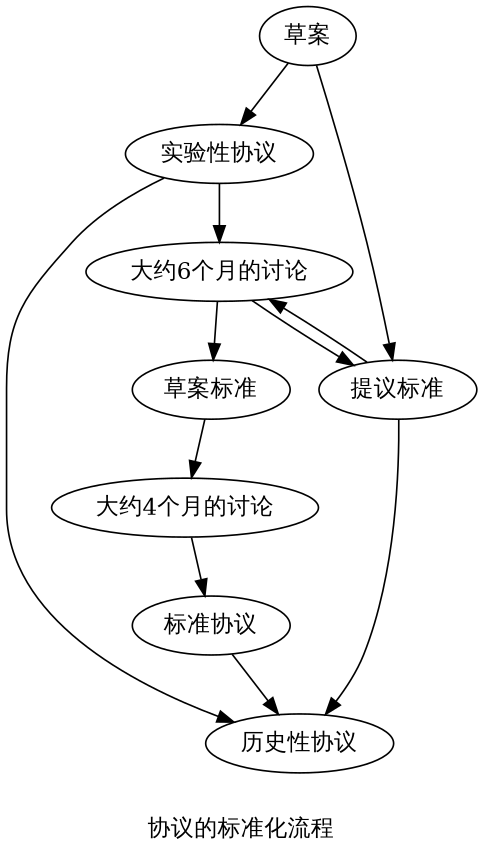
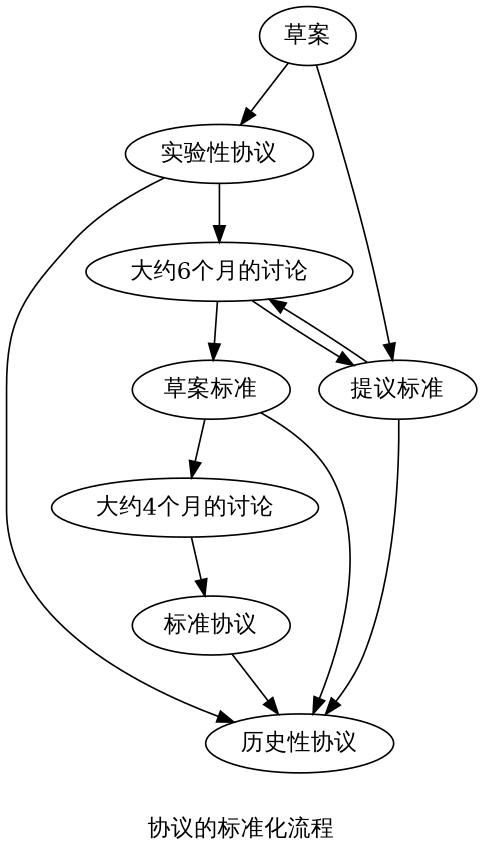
edge "草案标准" -> "历史性协议": added
